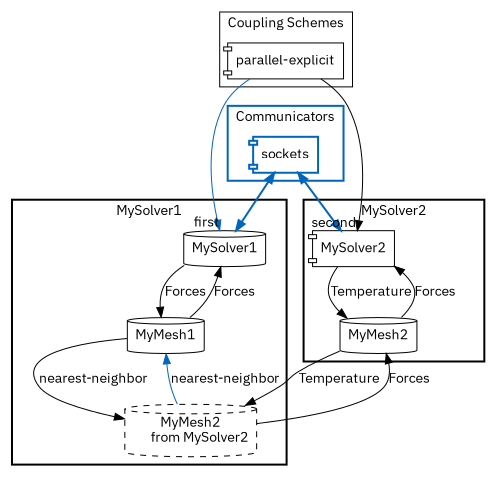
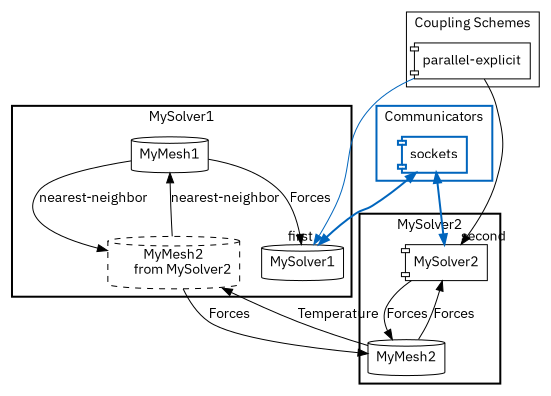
edge "MySolver1" -> "MyMesh1": removed, label "Forces"
edge "MySolver2" -> "MyMesh2": label "Temperature" -> "Forces"
edge "MyMesh2 from MySolver2" -> "MyMesh1": color #0065bd -> black
